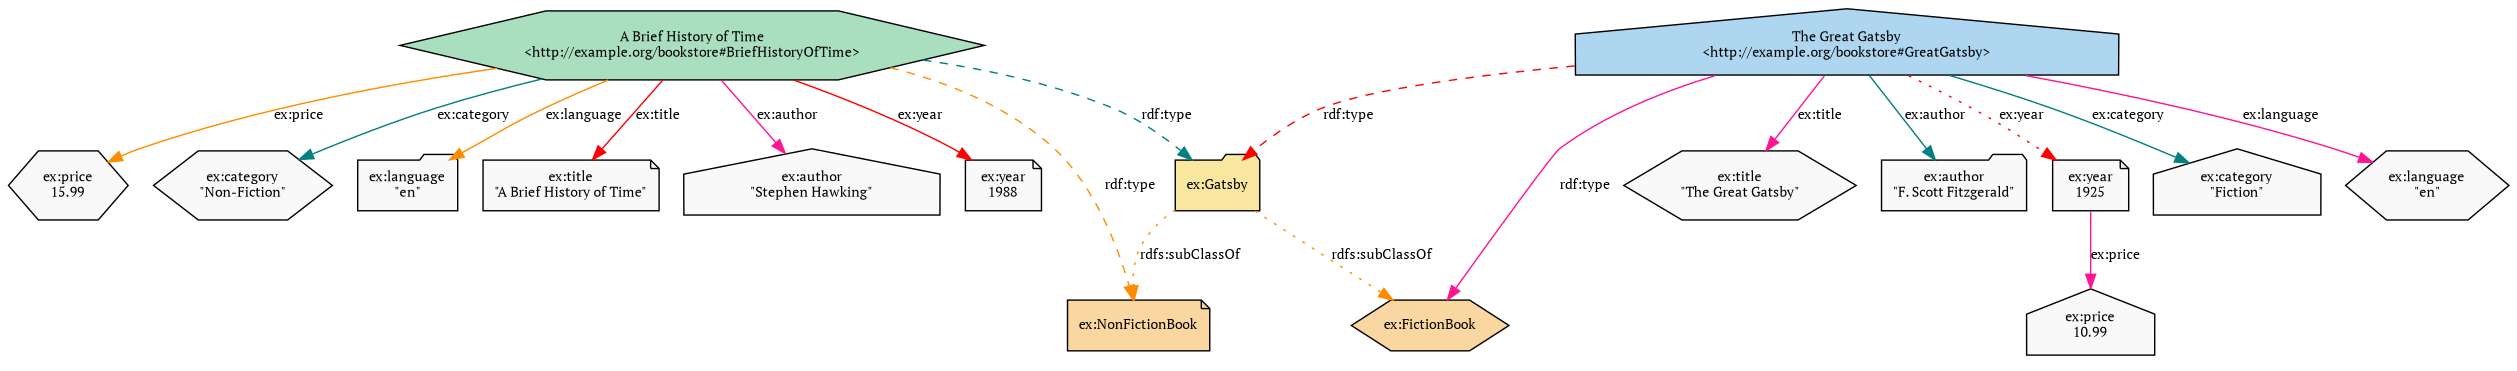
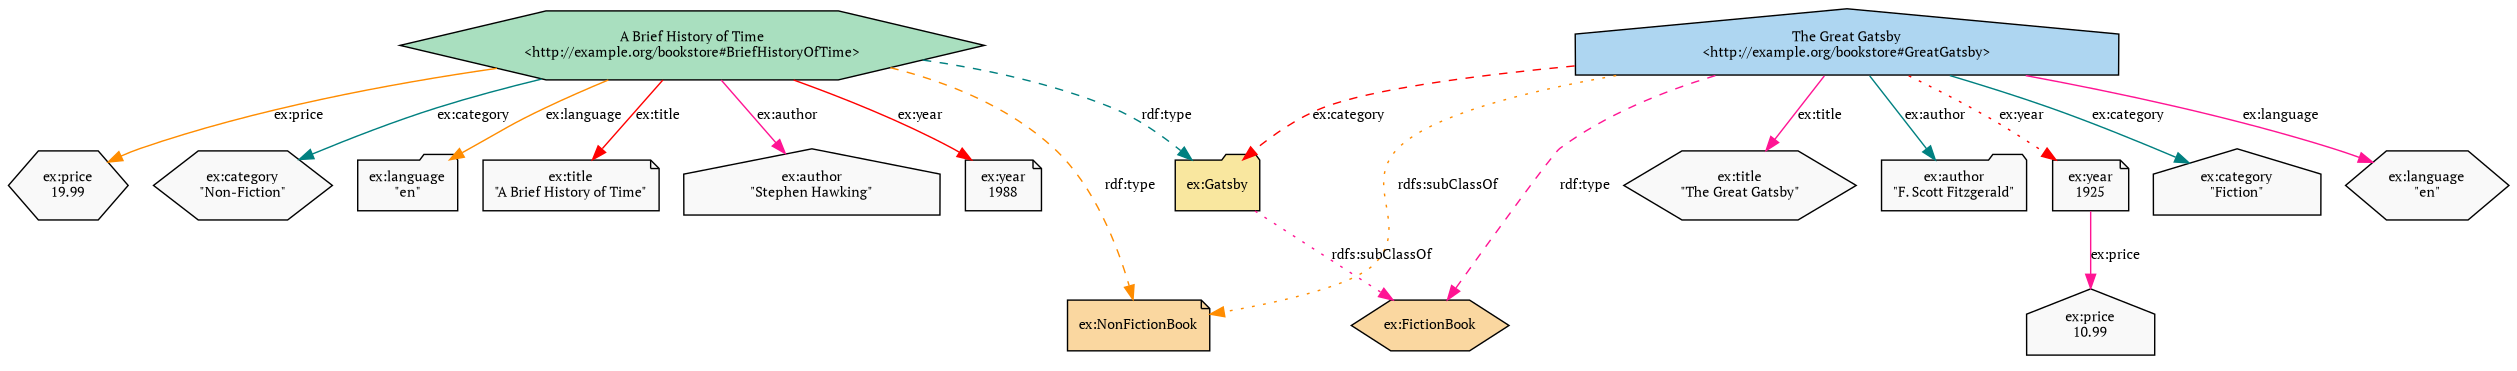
edge "The Great Gatsby <http://example.org/bookstore#GreatGatsby>" -> "ex:Gatsby": label "rdf:type" -> "ex:category"
edge "The Great Gatsby <http://example.org/bookstore#GreatGatsby>" -> "ex:FictionBook": style solid -> dashed
node "ex:price 15.99": label "ex:price 15.99" -> "ex:price 19.99"
edge "ex:Gatsby" -> "ex:NonFictionBook": now "The Great Gatsby <http://example.org/bookstore#GreatGatsby>" -> "ex:NonFictionBook"
edge "ex:Gatsby" -> "ex:FictionBook": color darkorange -> deeppink
